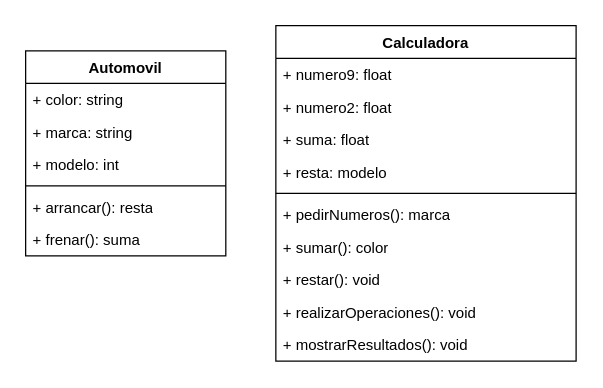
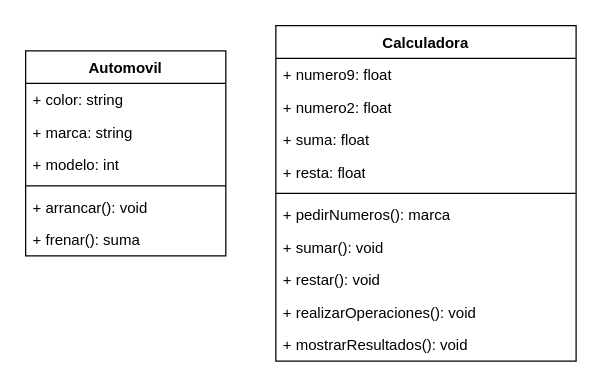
node "+ resta: modelo": label "+ resta: modelo" -> "+ resta: float"
node "+ arrancar(): resta": label "+ arrancar(): resta" -> "+ arrancar(): void"
node "+ sumar(): color": label "+ sumar(): color" -> "+ sumar(): void"
